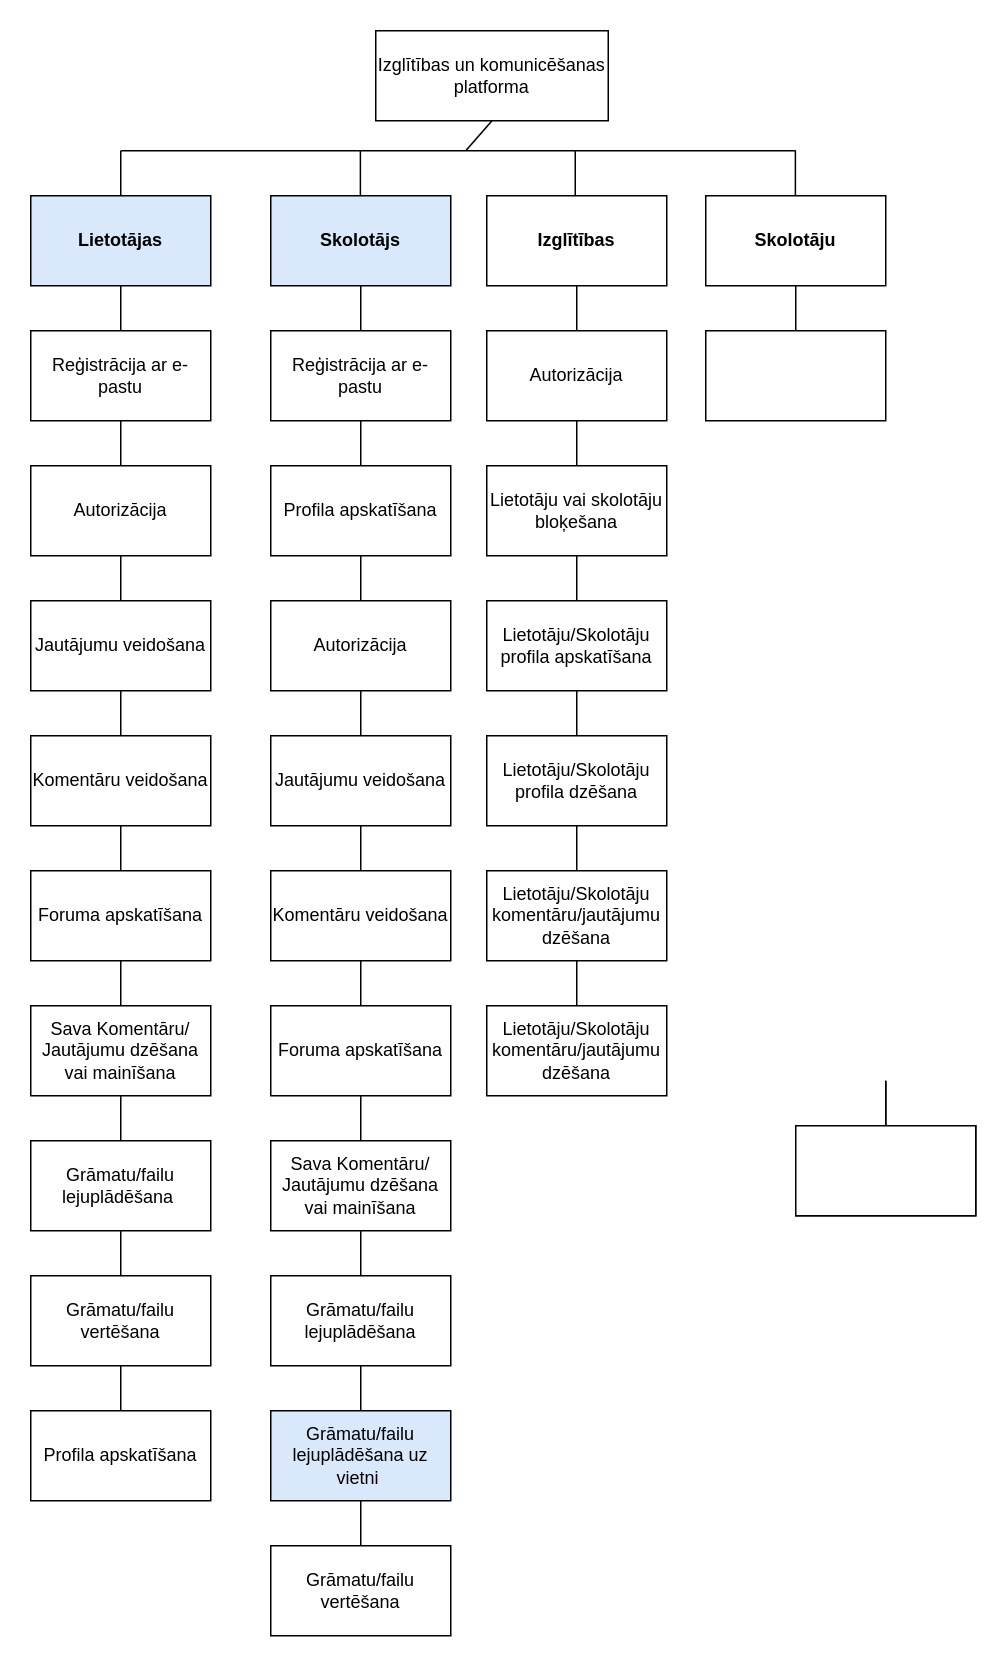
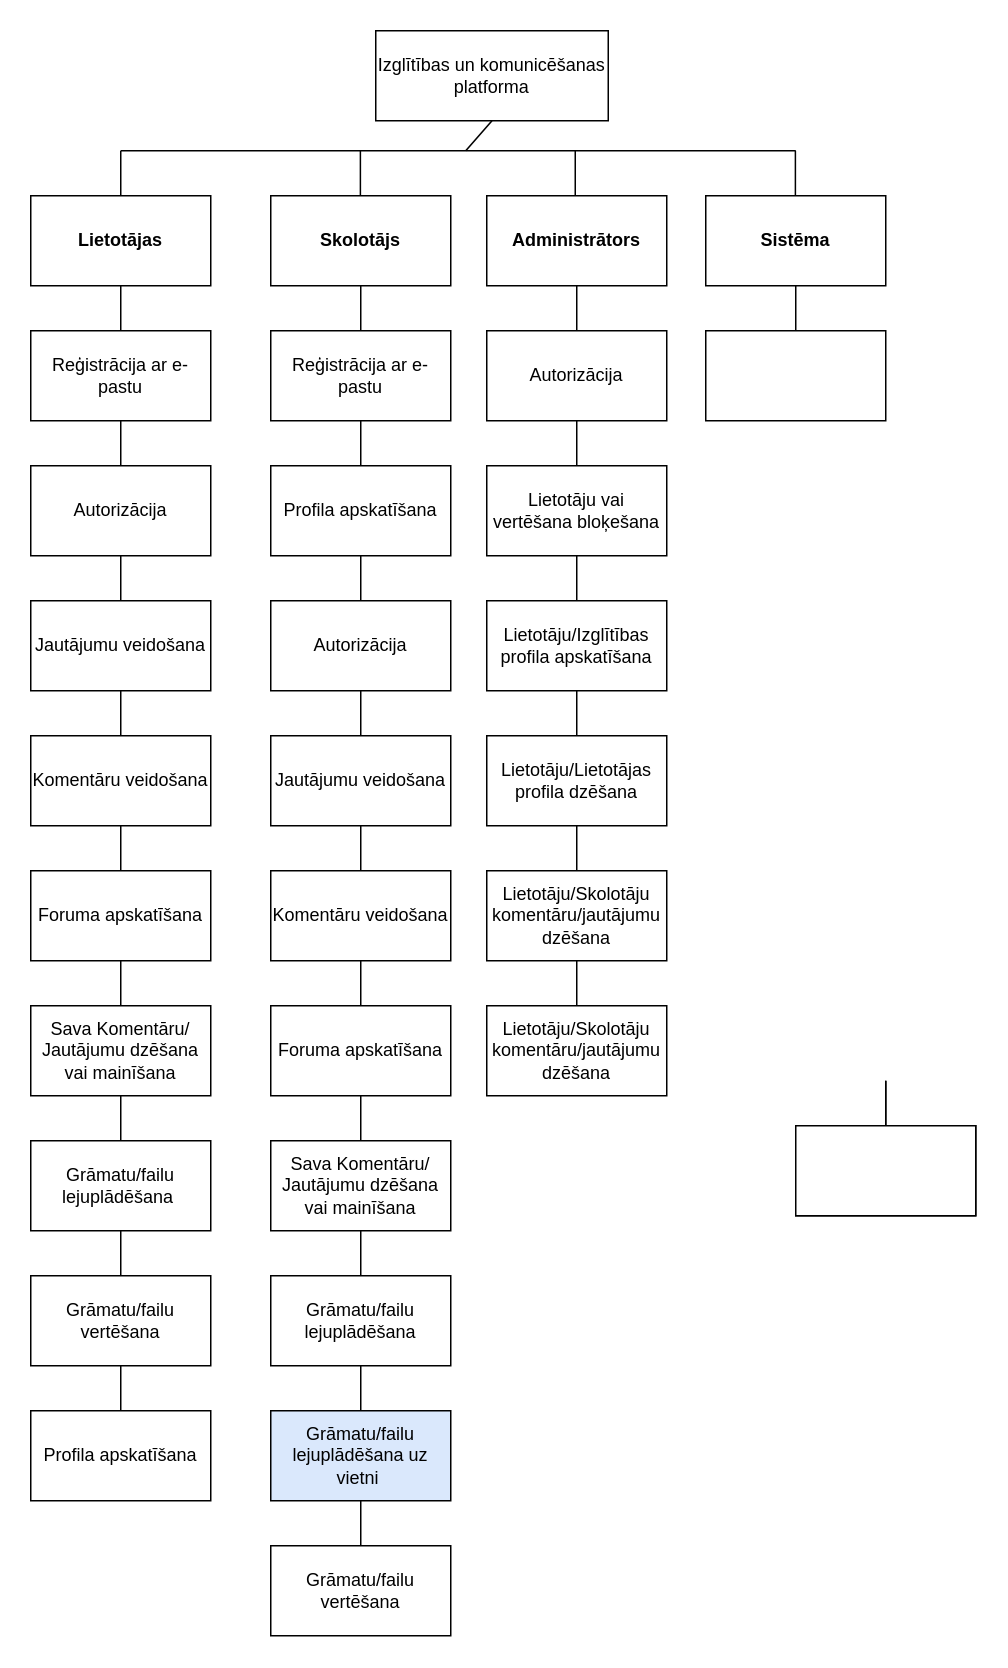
node "Lietotājas": fillcolor #dae8fc -> #ffffff
node "Skolotājs": fillcolor #dae8fc -> #ffffff
node "Izglītības": label "Izglītības" -> "Administrātors"
node "Skolotāju": label "Skolotāju" -> "Sistēma"
node "Lietotāju vai skolotāju bloķešana": label "Lietotāju vai skolotāju bloķešana" -> "Lietotāju vai vertēšana bloķešana"
node "Lietotāju/Skolotāju profila apskatīšana": label "Lietotāju/Skolotāju profila apskatīšana" -> "Lietotāju/Izglītības profila apskatīšana"
node "Lietotāju/Skolotāju profila dzēšana": label "Lietotāju/Skolotāju profila dzēšana" -> "Lietotāju/Lietotājas profila dzēšana"
